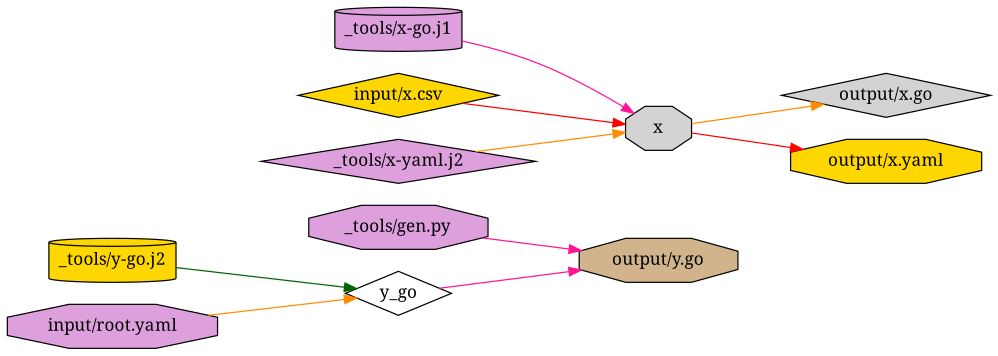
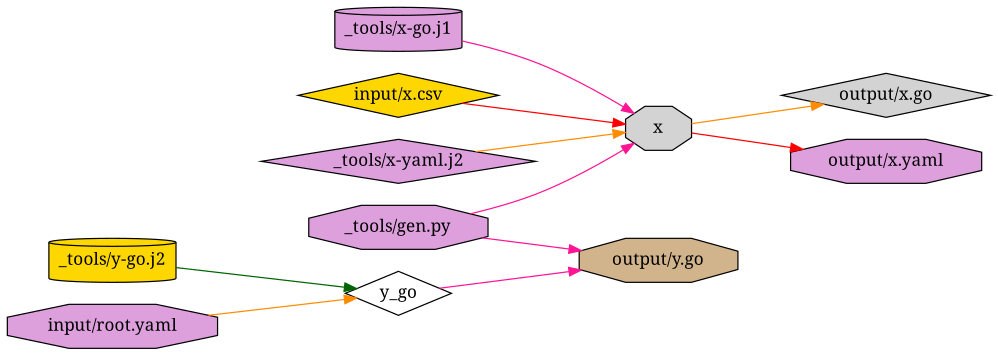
node "output/x.yaml": fillcolor gold -> plum
edge "_tools/gen.py" -> "x": added
